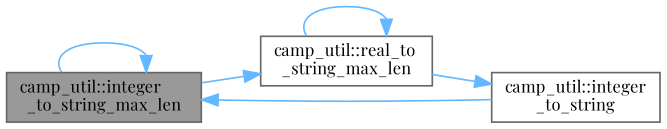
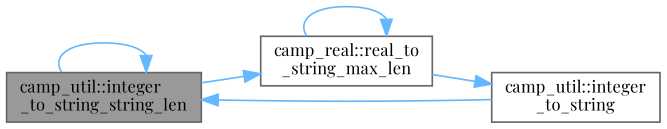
node "camp_util::real_to _string_max_len": label "camp_util::real_to _string_max_len" -> "camp_real::real_to _string_max_len"
node "camp_util::integer _to_string_max_len": label "camp_util::integer _to_string_max_len" -> "camp_util::integer _to_string_string_len"
